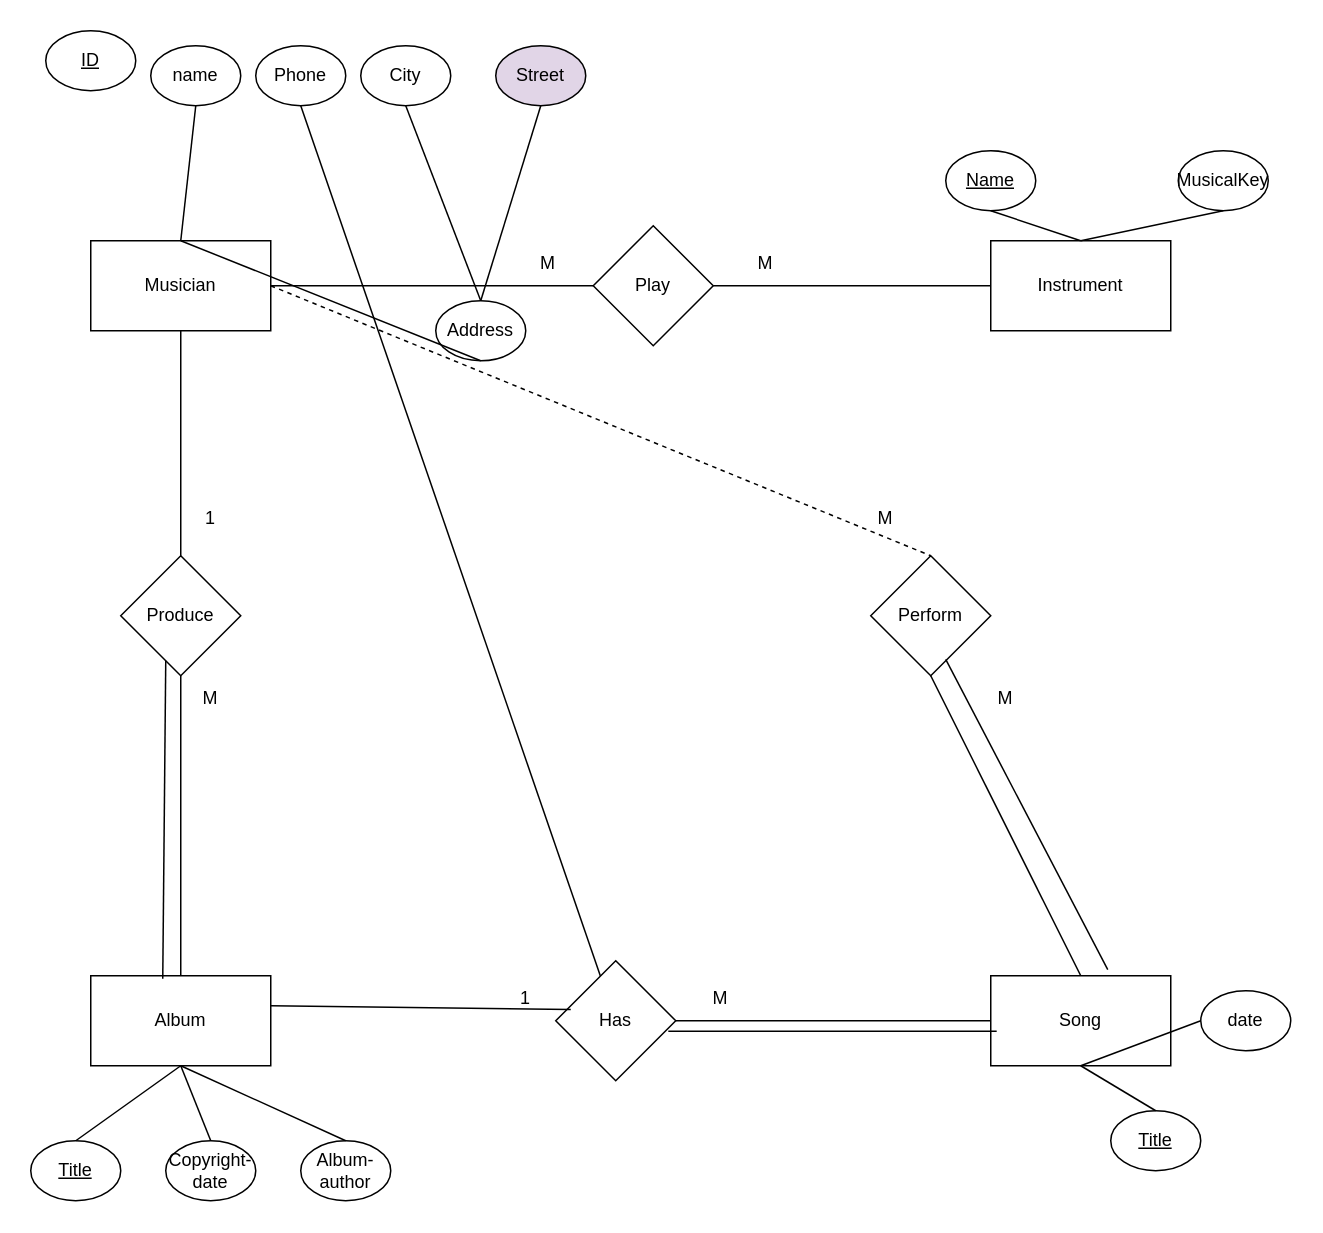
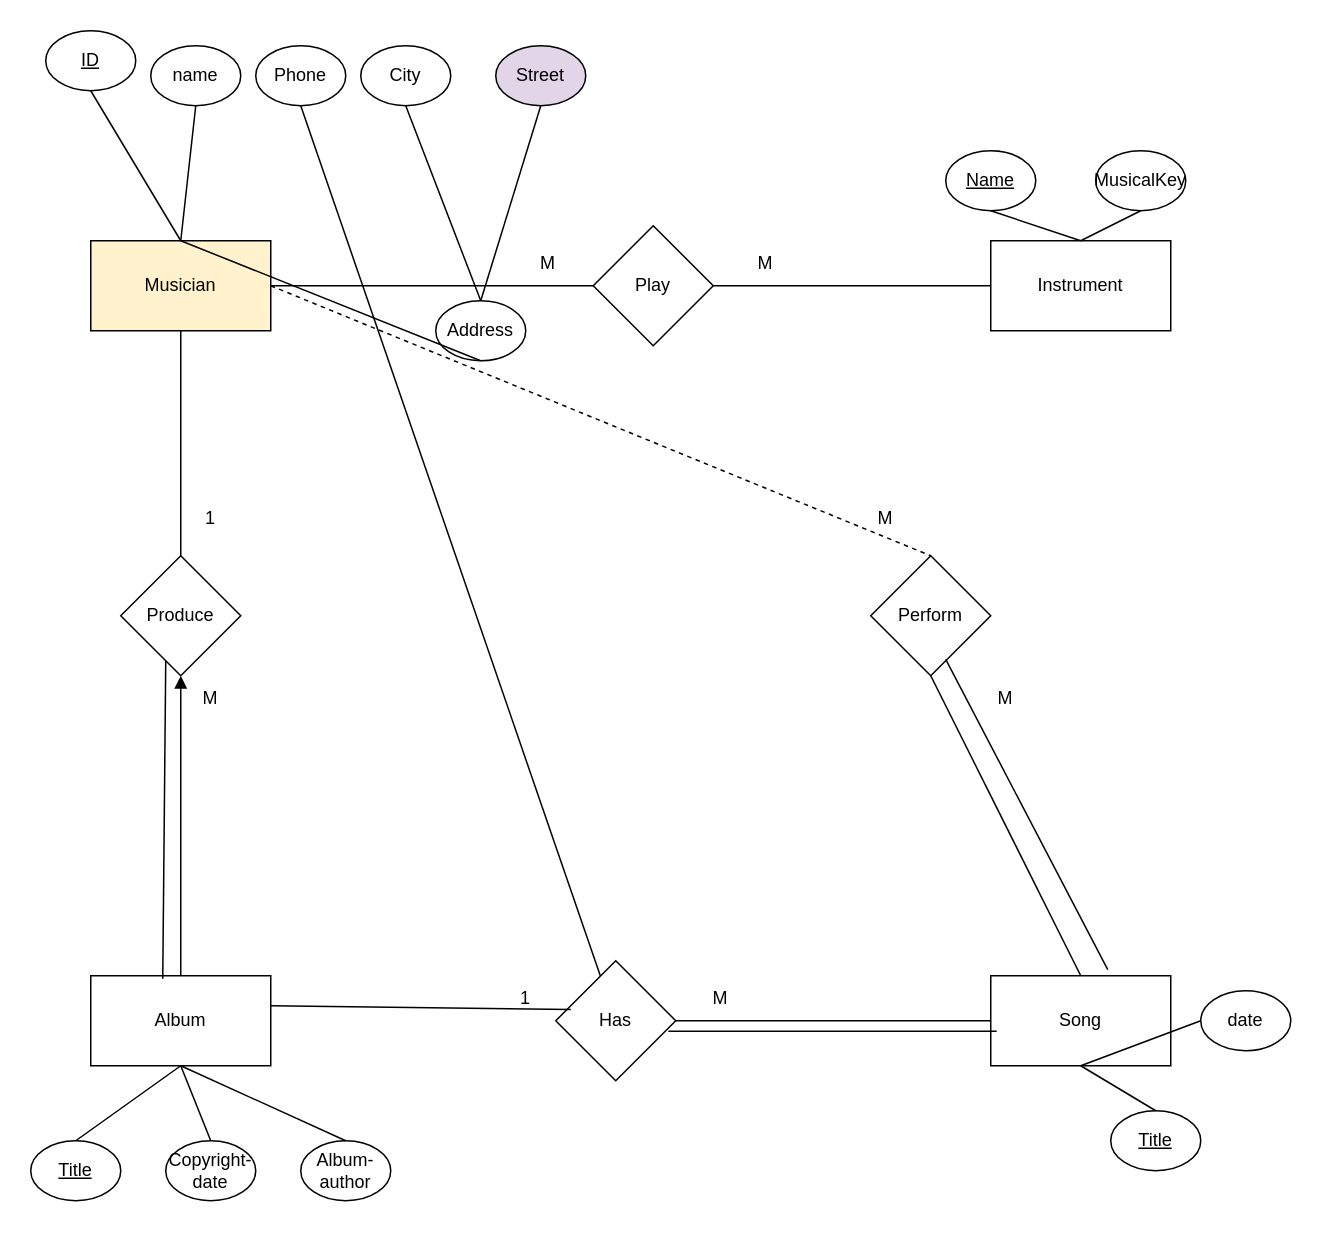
edge "ID" -- "Musician": added
node "MusicalKey": moved (1223, 181) -> (1141, 181)
node "Musician": fillcolor #ffffff -> #fff2cc
edge "Produce" -- "Album": arrowhead none -> block
